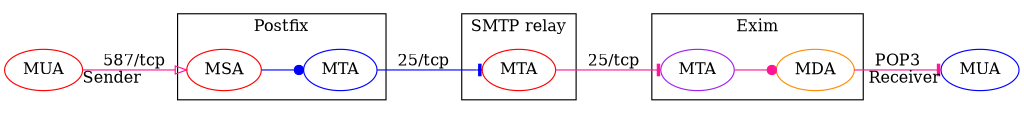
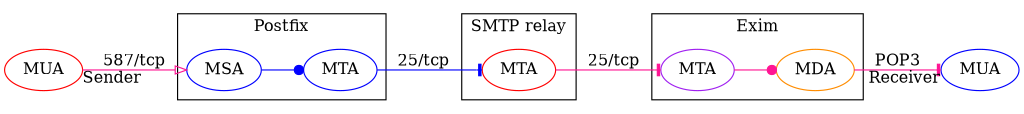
node "MSA": color red -> blue
